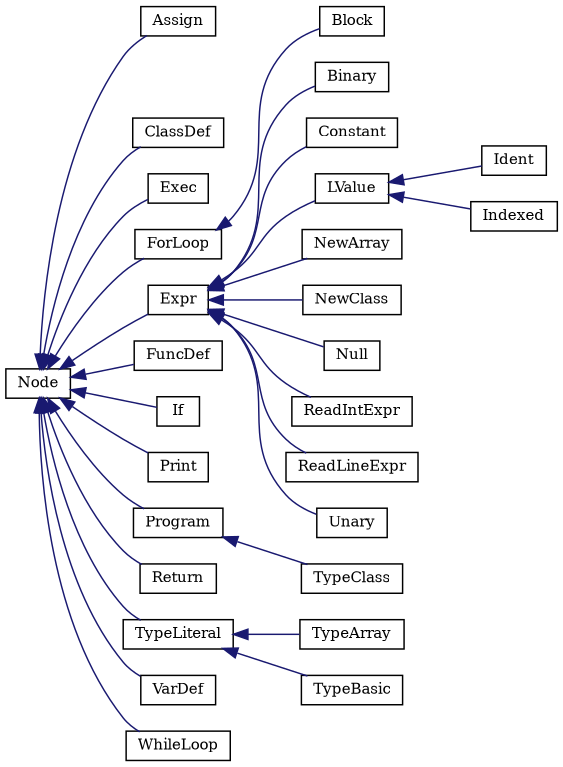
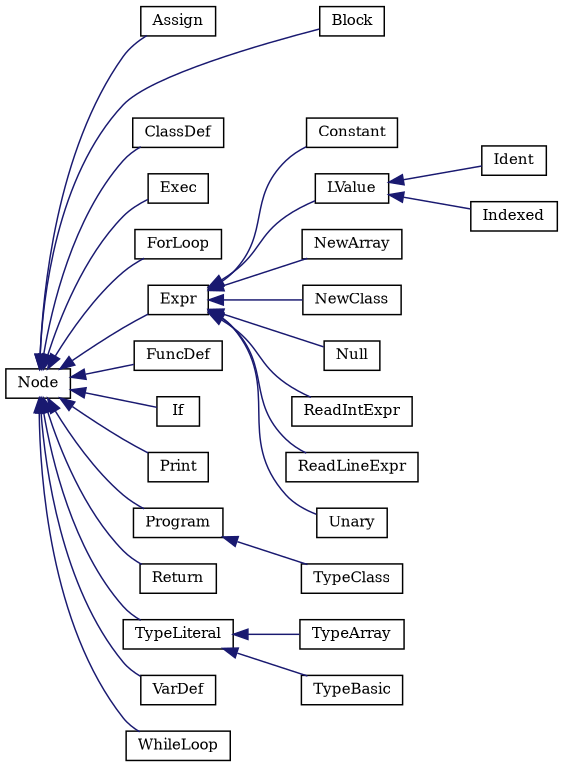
node "Binary": removed
edge "Block" -> "ForLoop": now "Block" -> "Node"
